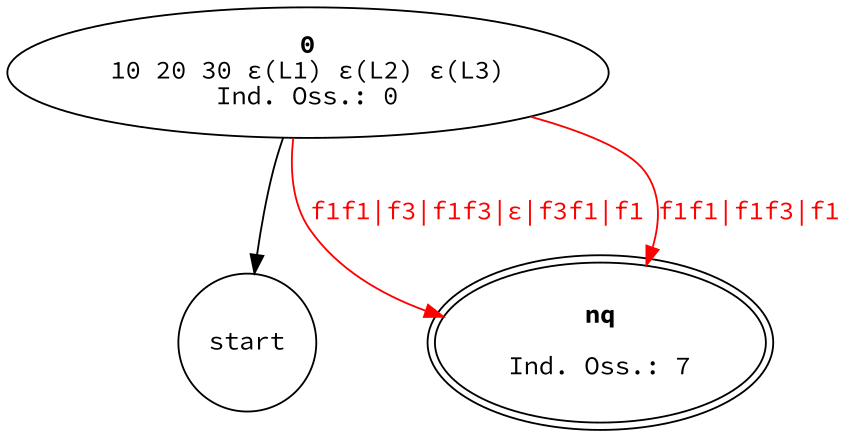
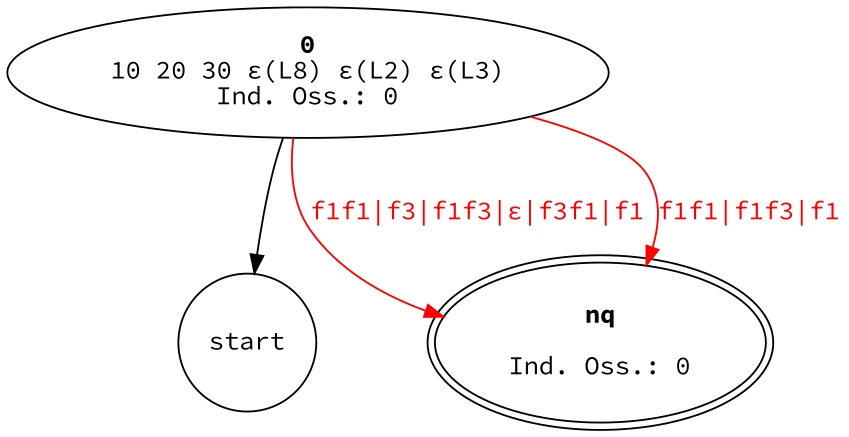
node "0": text "10 20 30 ε(L1) ε(L2) ε(L3)" -> "10 20 30 ε(L8) ε(L2) ε(L3)"
node "nq": text "Ind. Oss.: 7" -> "Ind. Oss.: 0"
